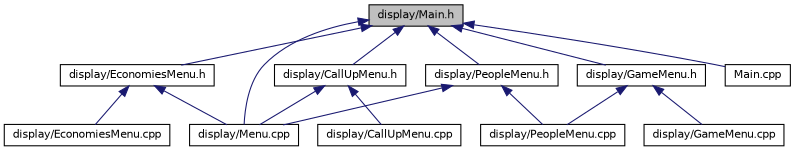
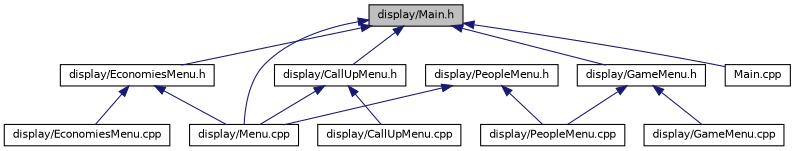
edge "display/PeopleMenu.h" -> "display/Main.h": removed
